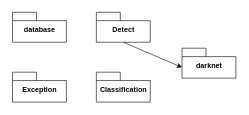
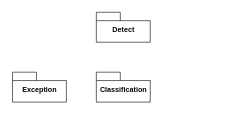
node "database": removed
edge "Detect" -> "darknet": removed
node "darknet": removed
